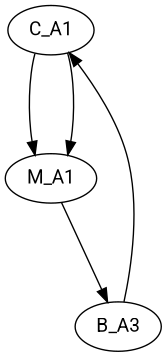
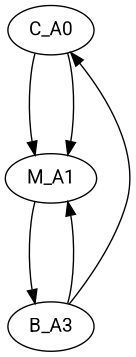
node "C_A1": label "C_A1" -> "C_A0"
edge "B_A3" -> "M_A1": added
